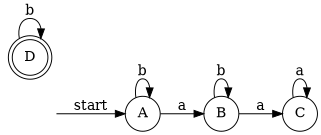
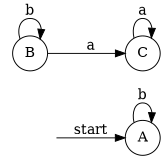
node "D": removed
edge "A" -> "B": removed, label "a"
